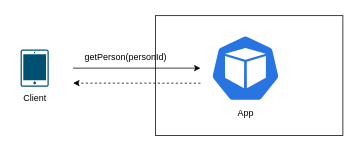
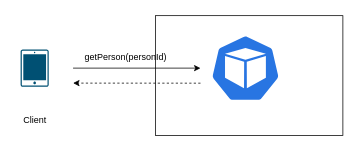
node "Client": moved (35, 98) -> (35, 120)
node "App": removed
